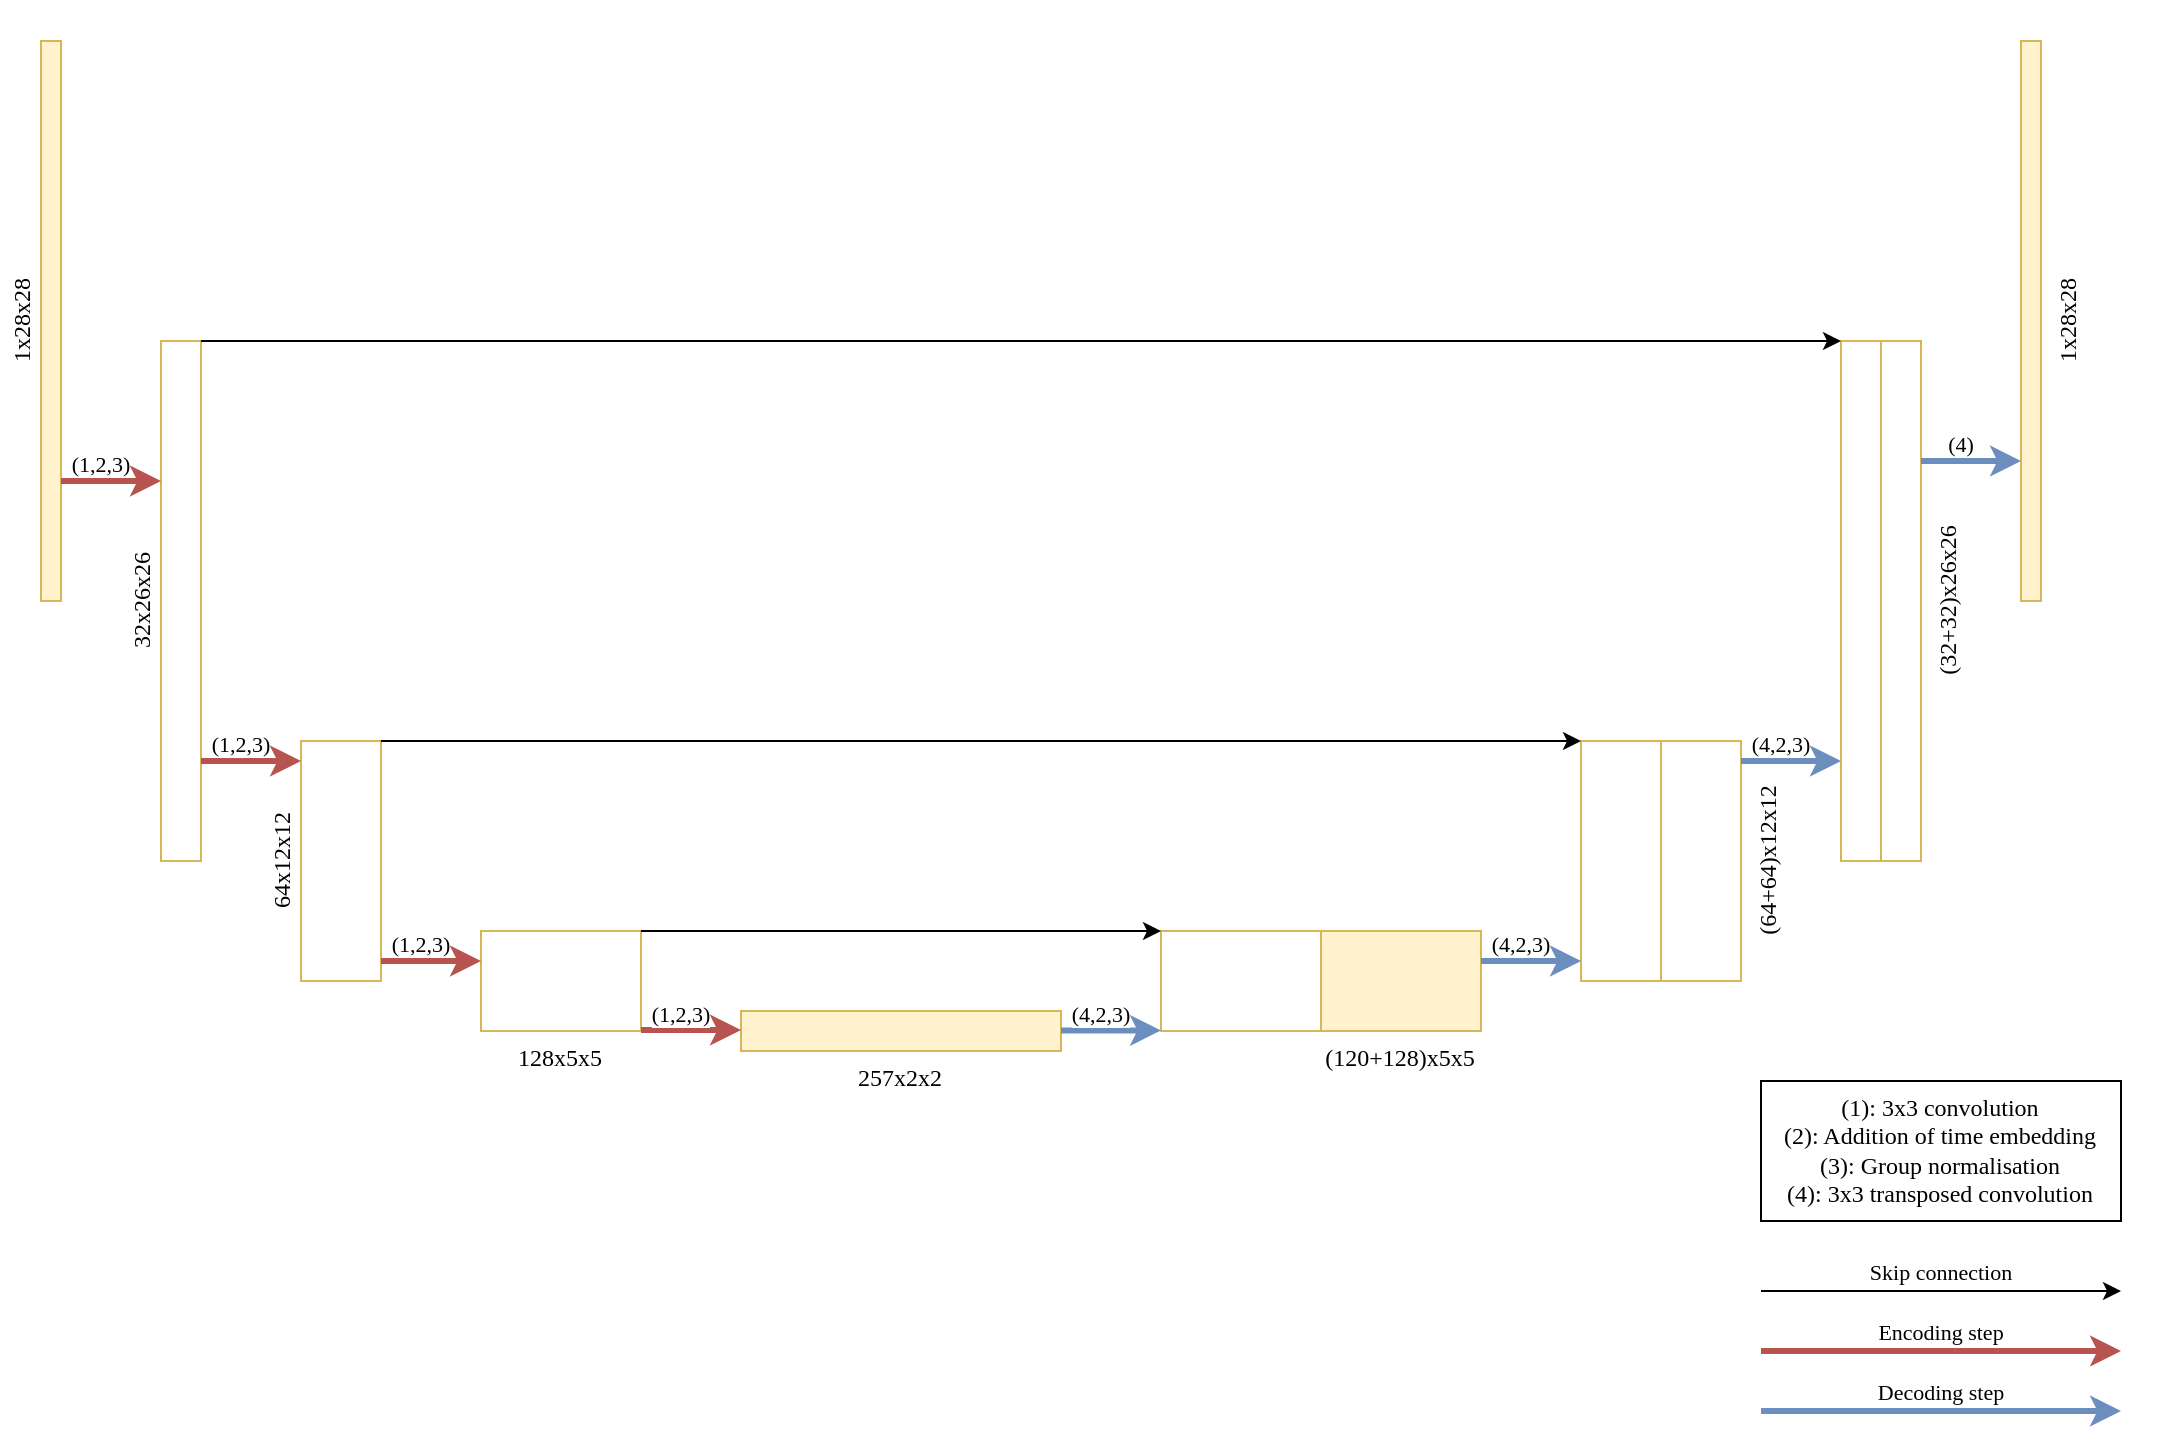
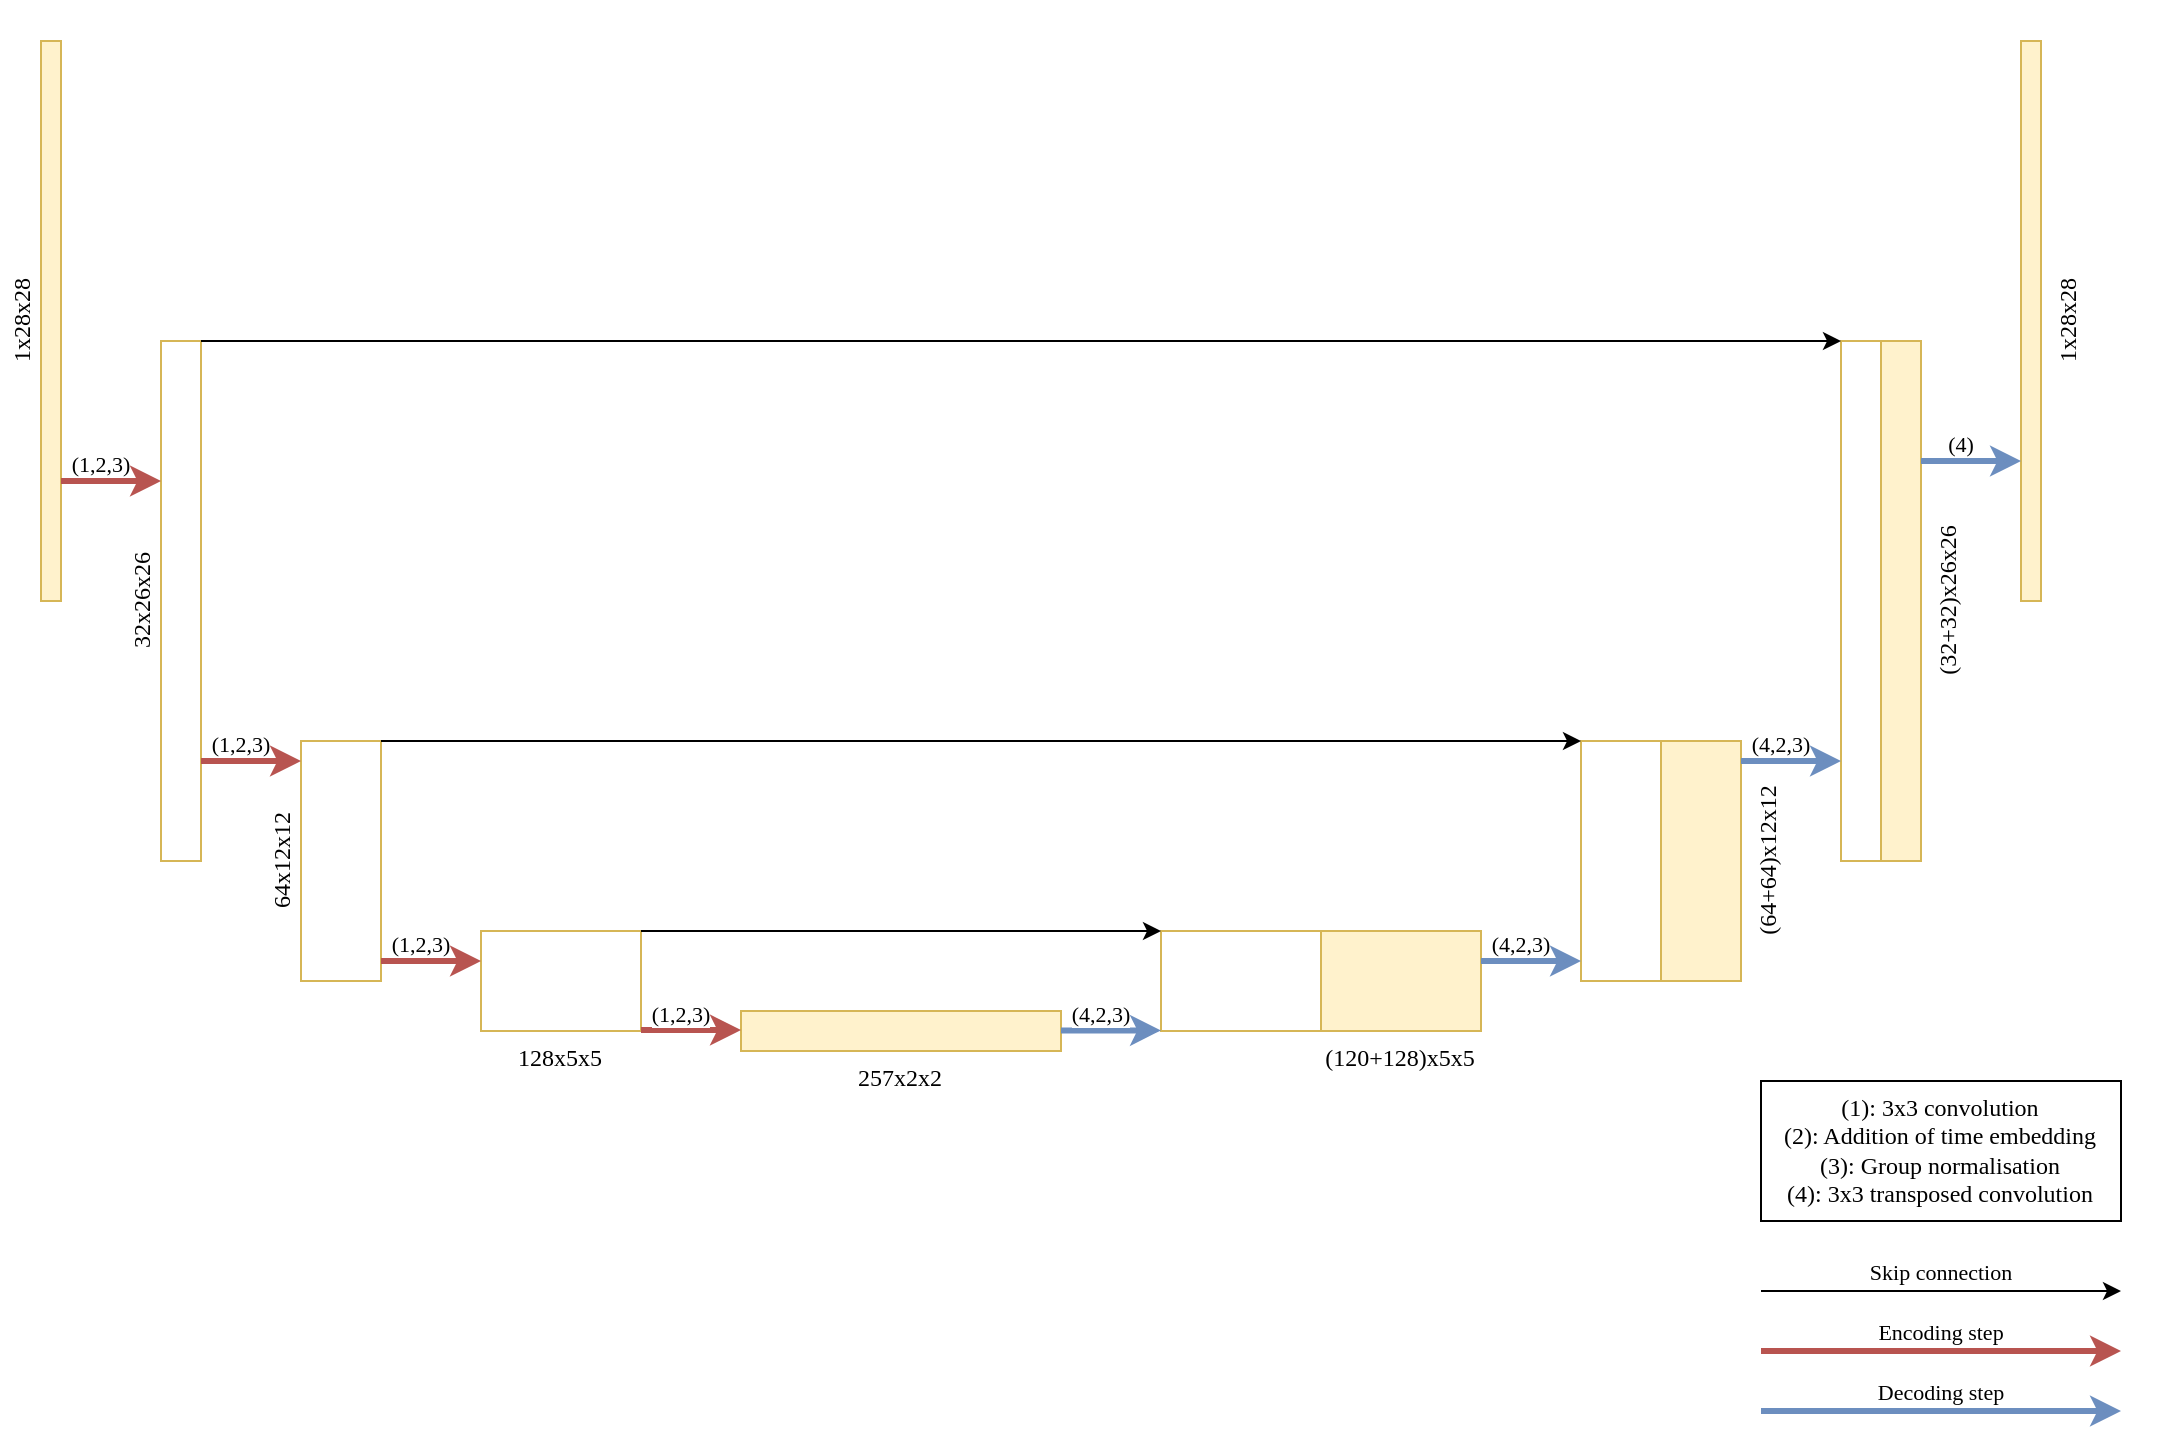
node "(32+32)x26x26": fillcolor #ffffff -> #fff2cc
node "(64+64)x12x12": fillcolor #ffffff -> #fff2cc
